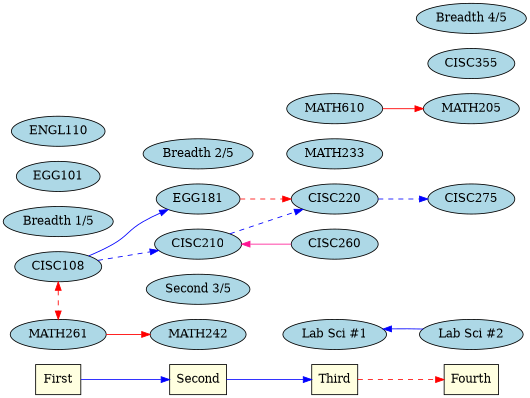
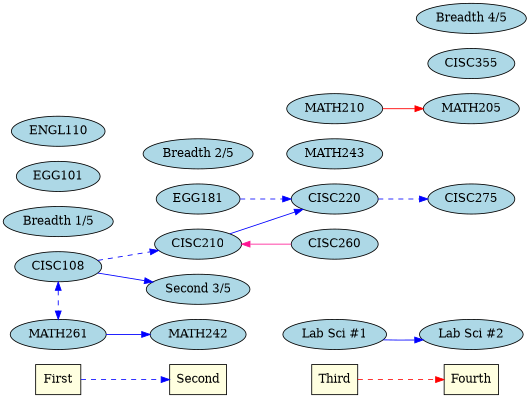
node "MATH610": label "MATH610" -> "MATH210"
node "MATH233": label "MATH233" -> "MATH243"
edge "EGG181" -> "CISC220": color red -> blue
edge "CISC210" -> "CISC220": style dashed -> solid
edge "CISC108" -> "EGG181": now "CISC108" -> "Second 3/5"
edge "CISC108" -- "MATH261": color red -> blue
edge "Lab Sci #2" -> "Lab Sci #1": reversed
edge "MATH261" -> "MATH242": color red -> blue
edge "First" -> "Second": style solid -> dashed
edge "Second" -> "Third": removed
